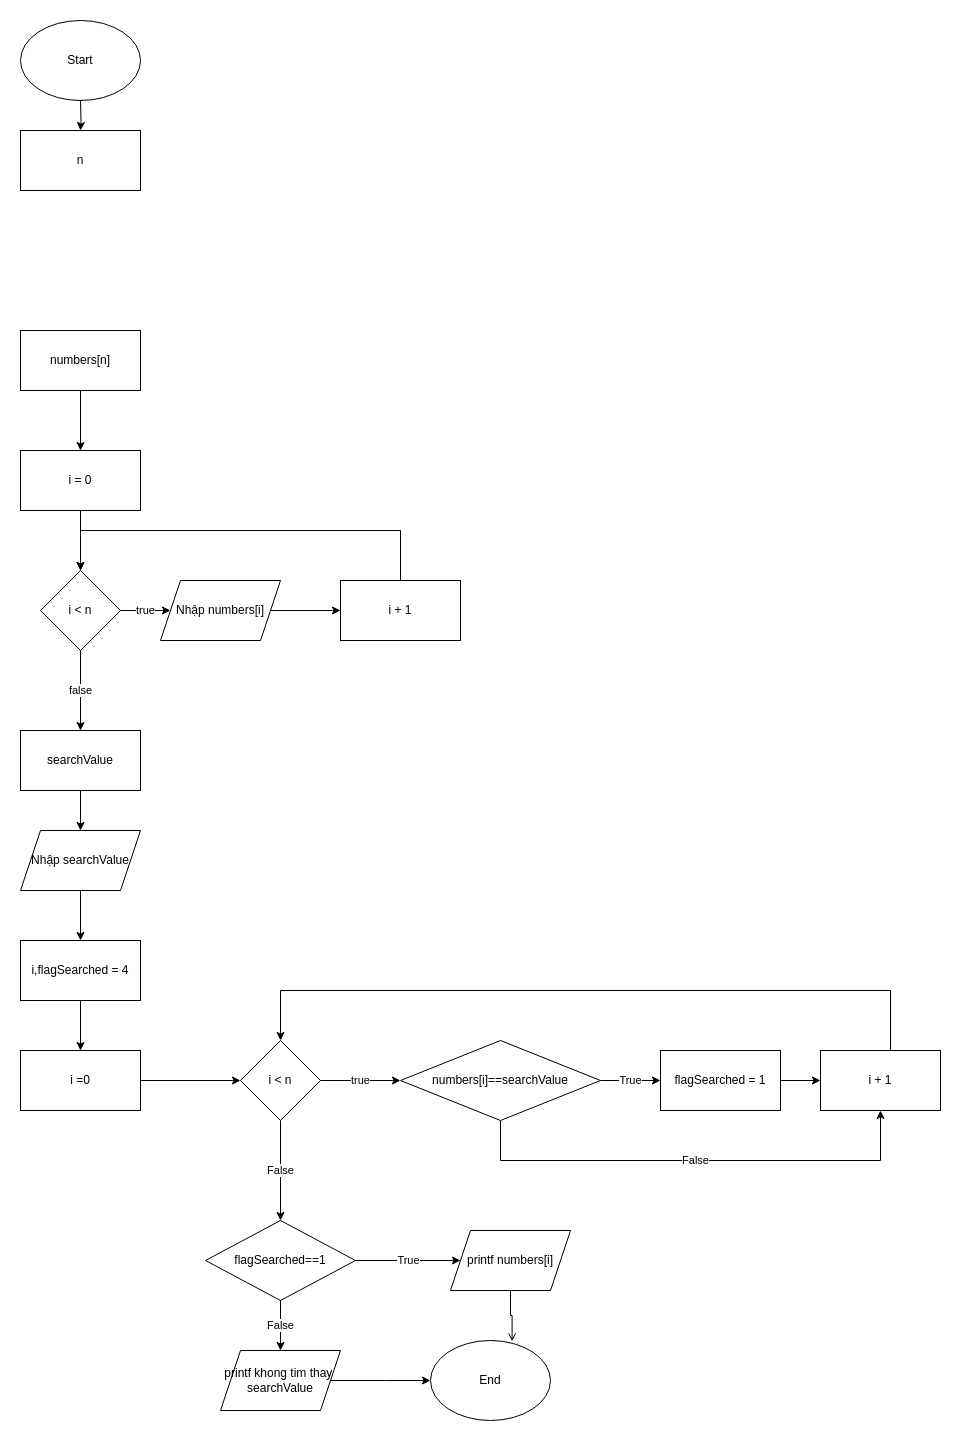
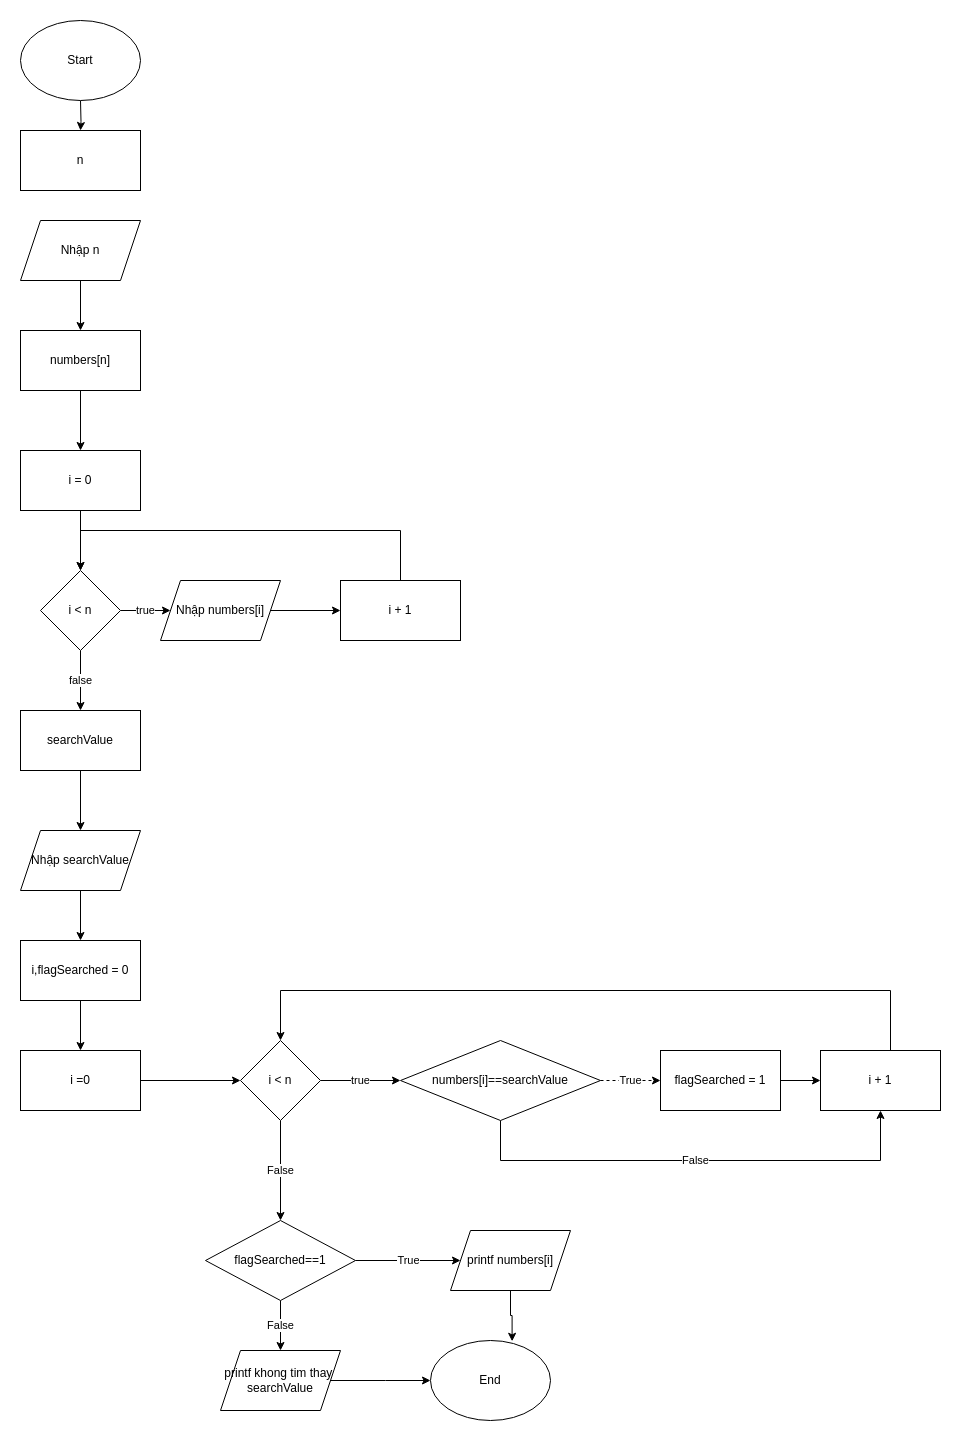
node "Nhập n": added
edge "Nhập n" -> "numbers[n]": added
node "searchValue": moved (81, 761) -> (81, 741)
node "i,flagSearched = 4": label "i,flagSearched = 4" -> "i,flagSearched = 0"
edge "numbers[i]==searchValue" -> "flagSearched = 1": style solid -> dashed
edge "printf numbers[i]" -> "End": arrowhead open -> classic
